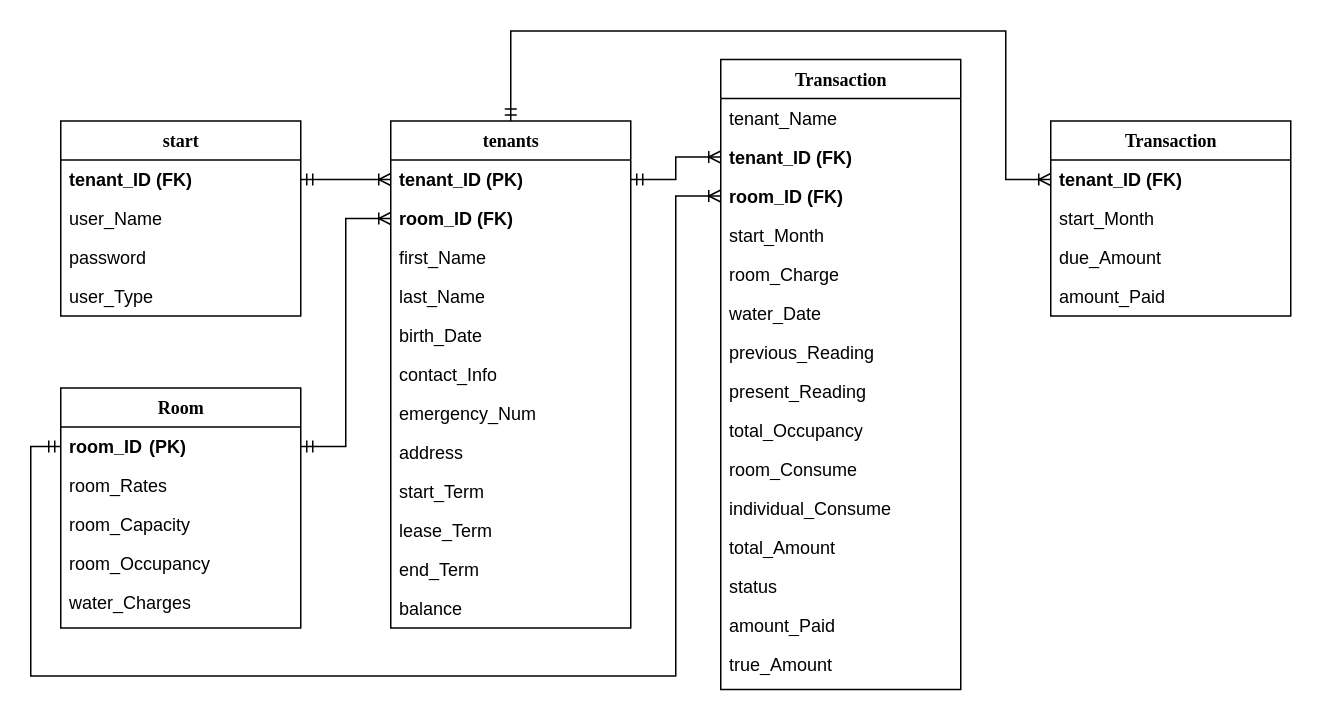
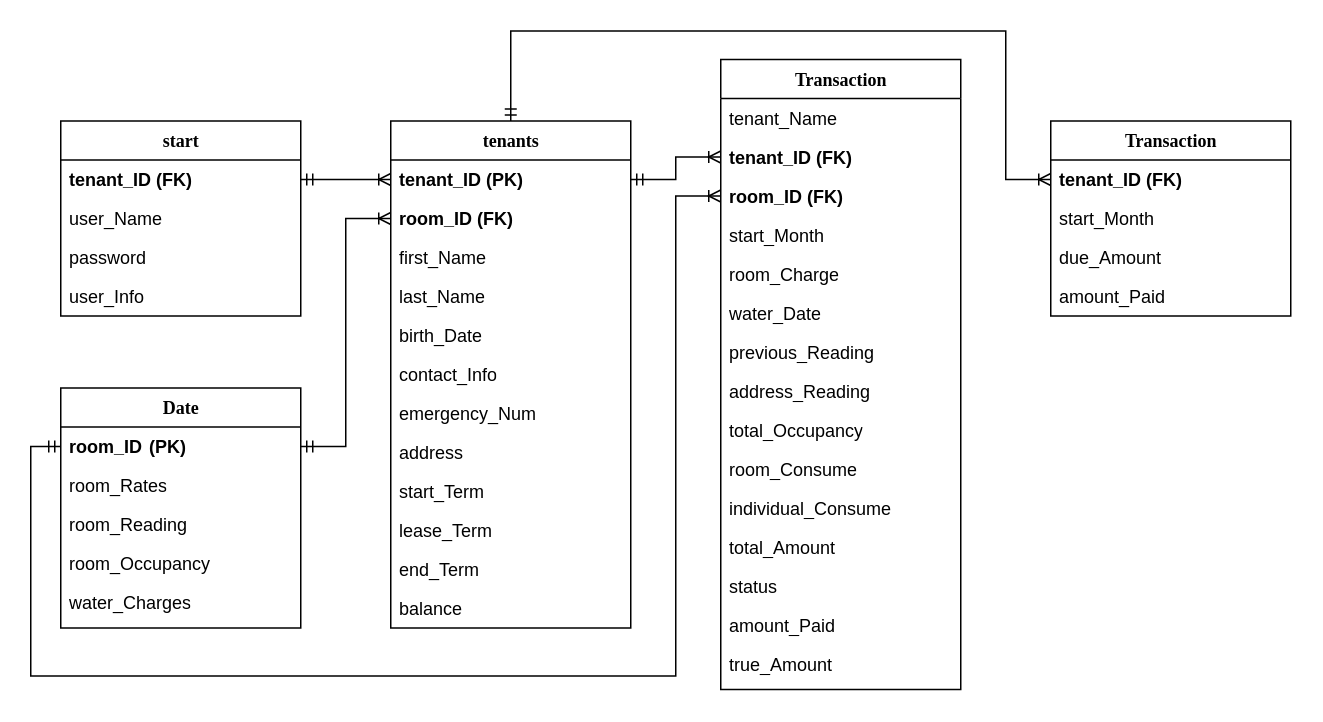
node "user_Type": label "user_Type" -> "user_Info"
node "present_Reading": label "present_Reading" -> "address_Reading"
node "Room": label "Room" -> "Date"
node "room_Capacity": label "room_Capacity" -> "room_Reading"
